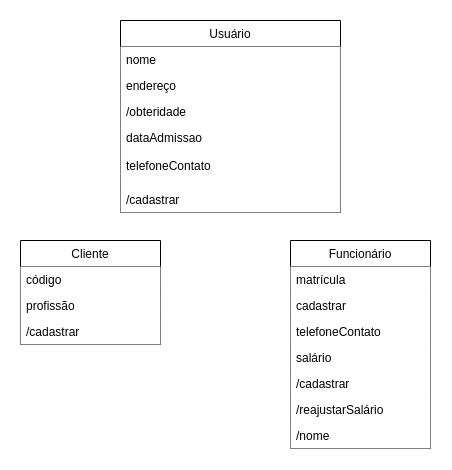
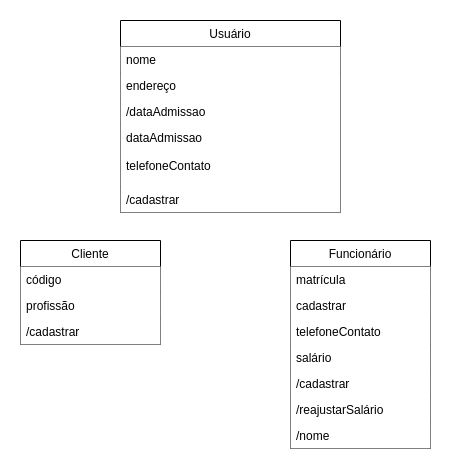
node "/obteridade": label "/obteridade" -> "/dataAdmissao"
